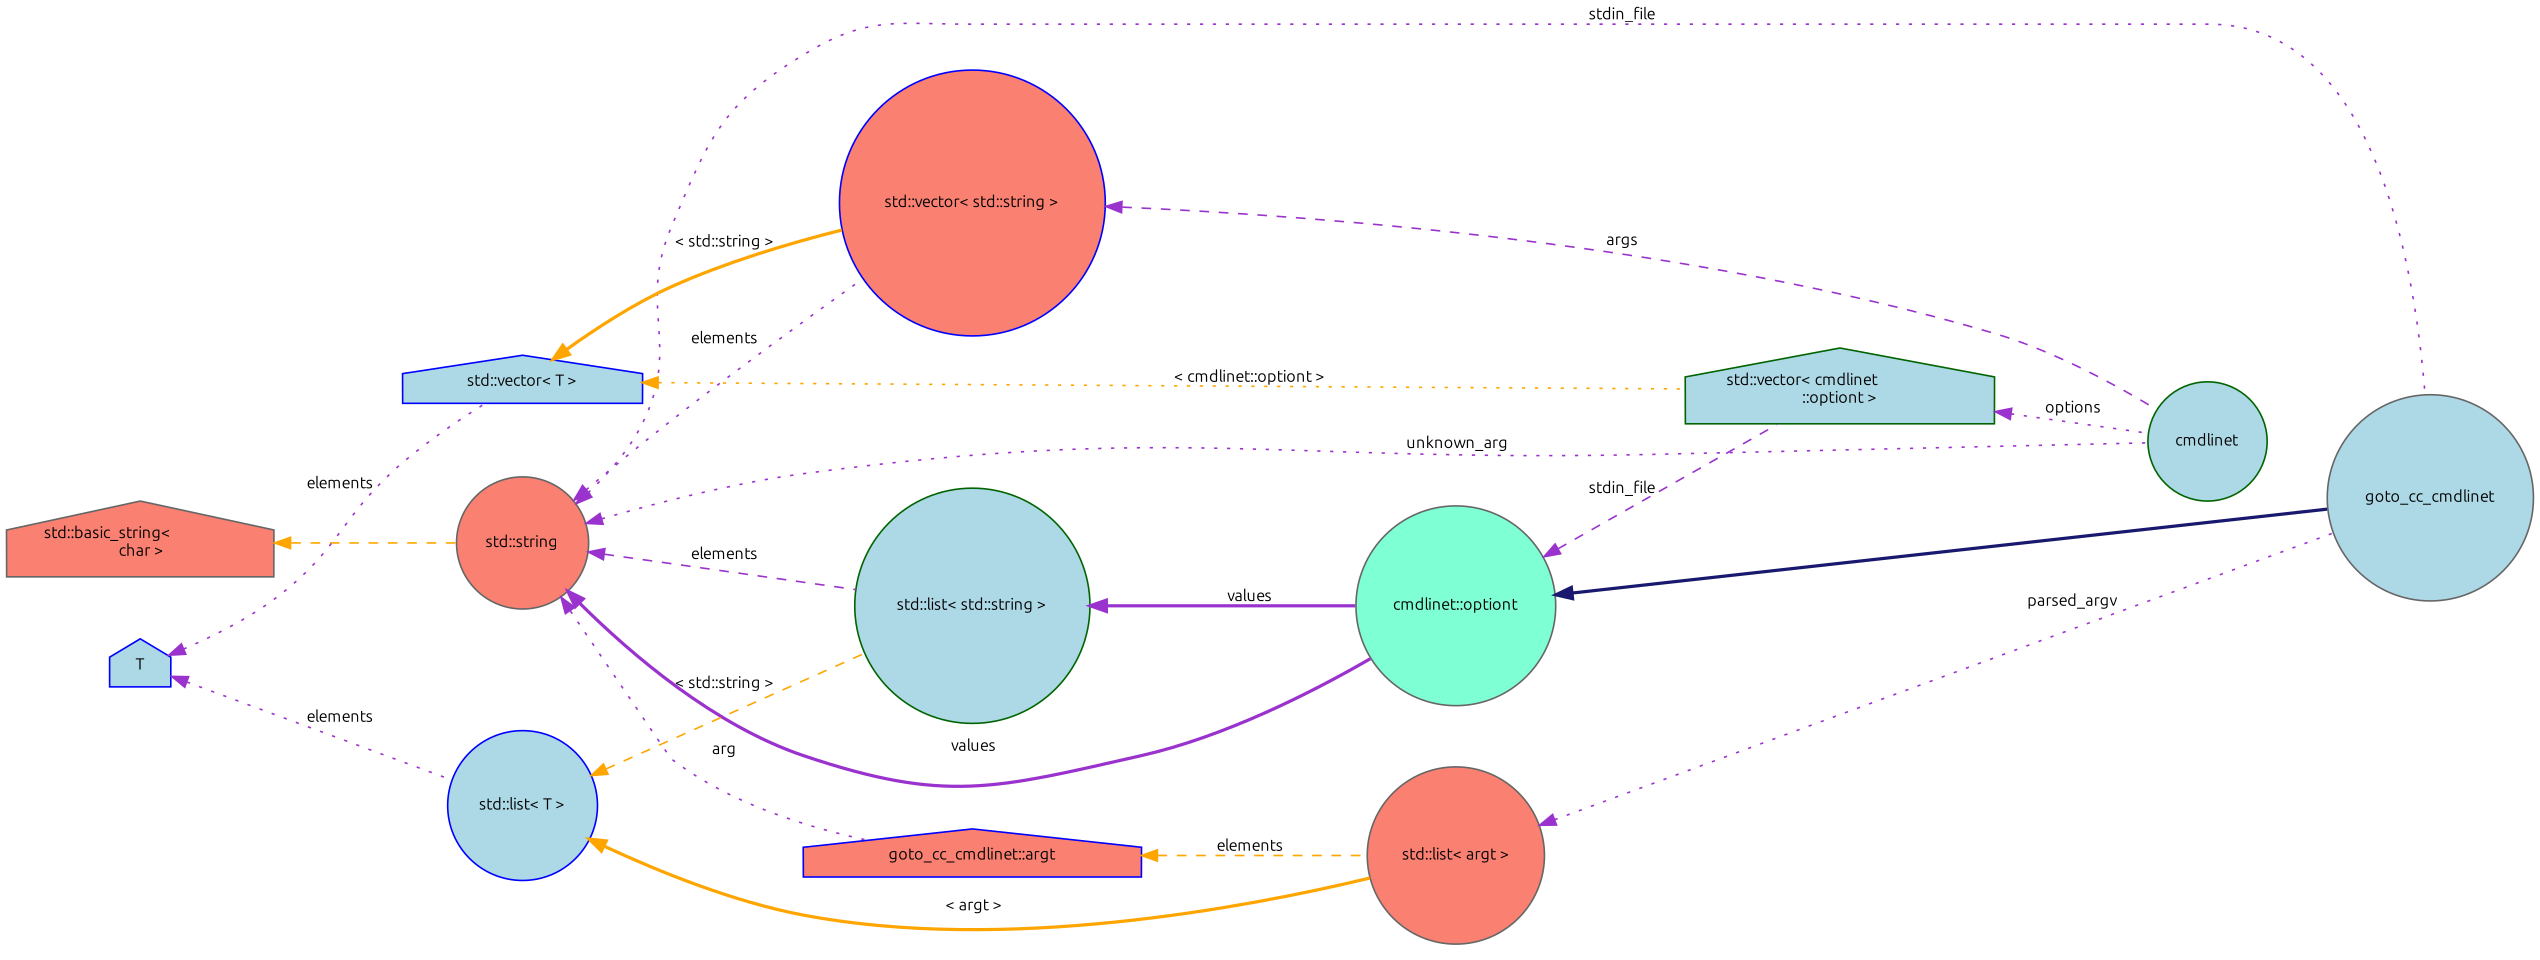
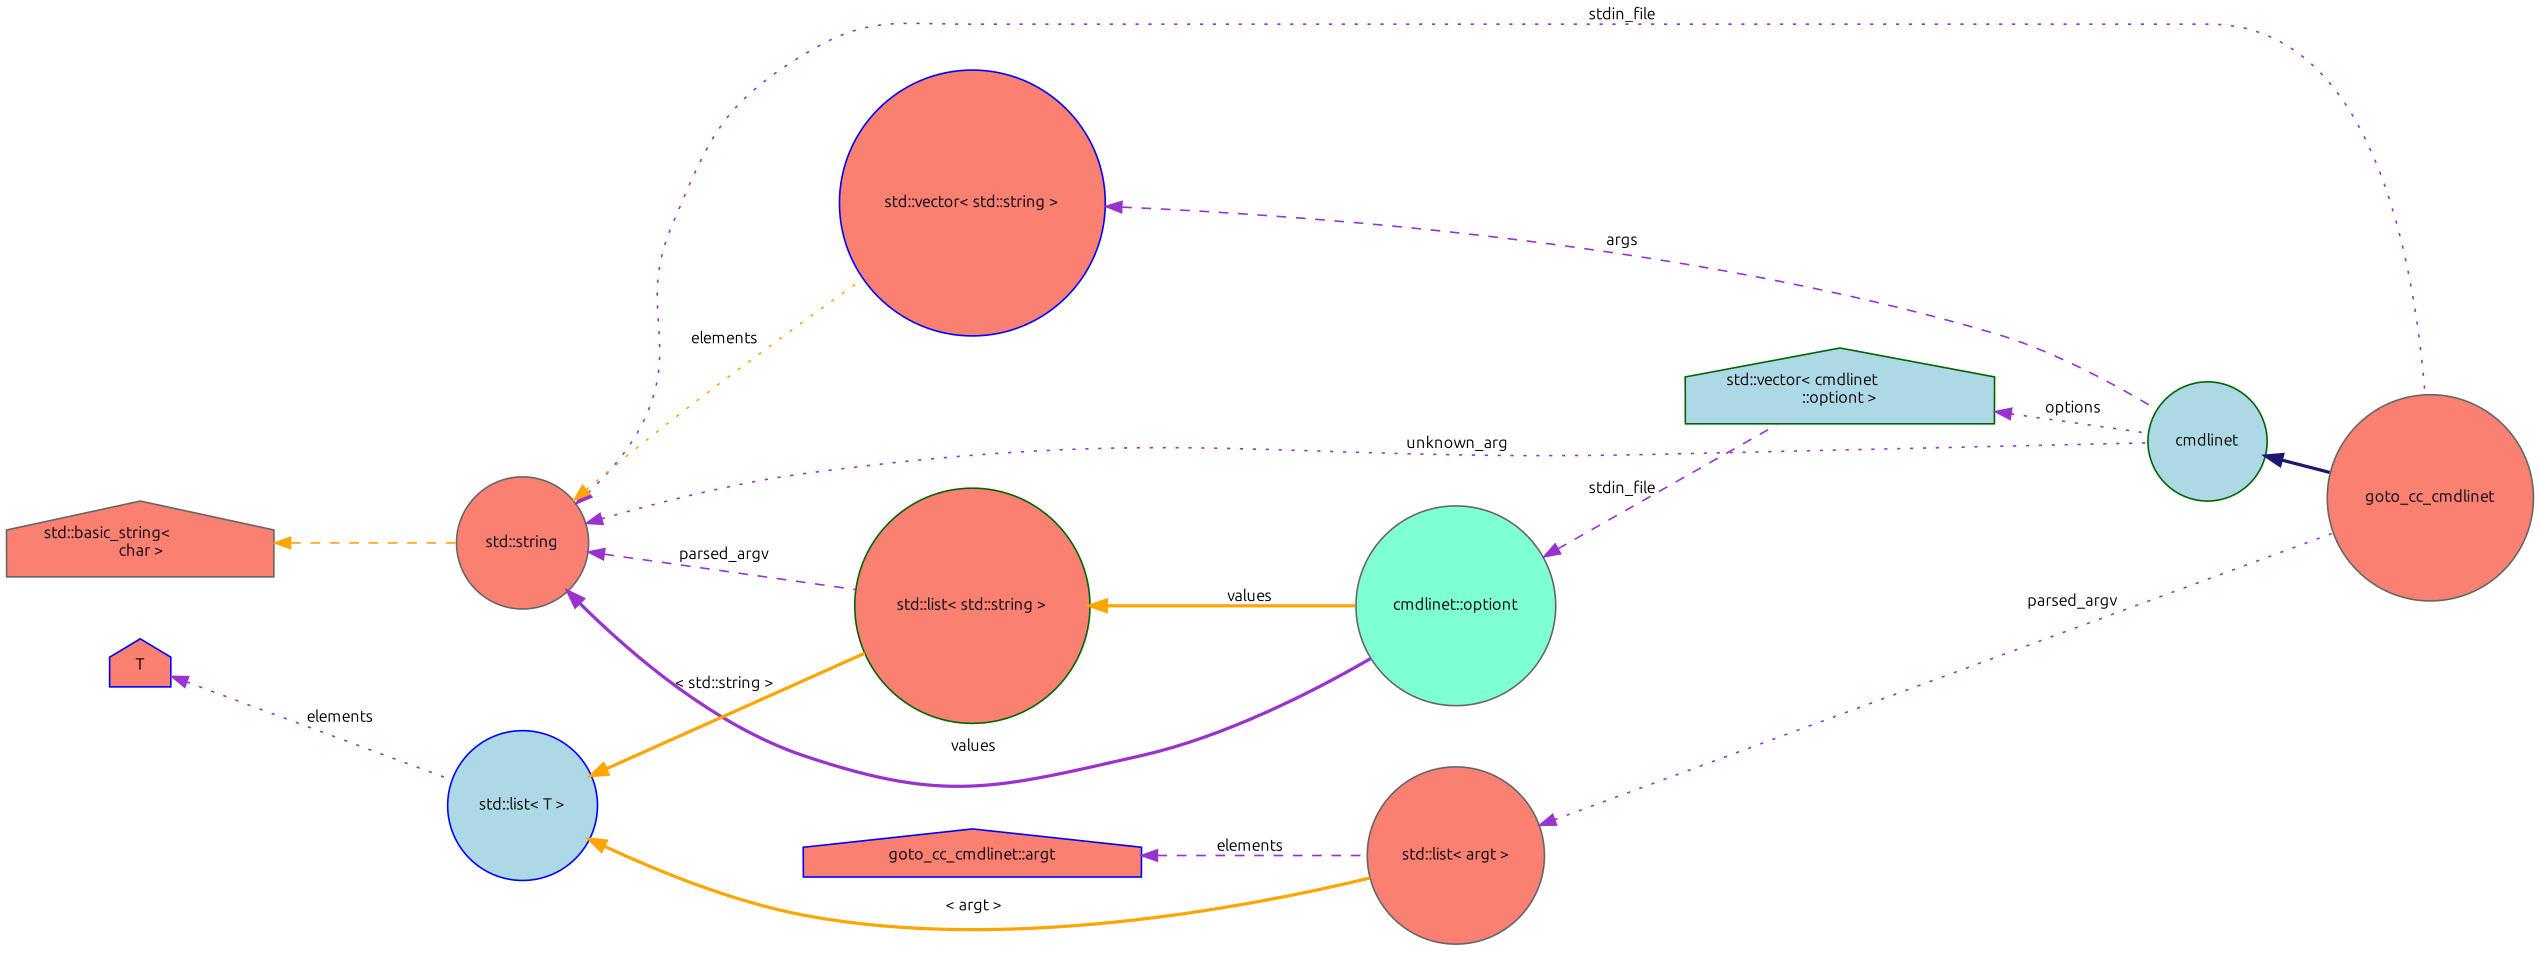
edge "std::vector< std::string >" -> "std::string": color darkorchid3 -> orange
node "std::vector< T >": removed
node "goto_cc_cmdlinet": fillcolor lightblue -> salmon
edge "goto_cc_cmdlinet" -> "cmdlinet::optiont": now "goto_cc_cmdlinet" -> "cmdlinet"
edge "std::list< std::string >" -> "std::string": label " elements" -> " parsed_argv"
node "std::list< std::string >": fillcolor lightblue -> salmon
edge "cmdlinet::optiont" -> "std::list< std::string >": color darkorchid3 -> orange
node "T": fillcolor lightblue -> salmon
edge "std::list< std::string >" -> "std::list< T >": style dashed -> bold
edge "goto_cc_cmdlinet::argt" -> "std::string": removed, label "arg"
edge "std::list< argt >" -> "goto_cc_cmdlinet::argt": color orange -> darkorchid3
